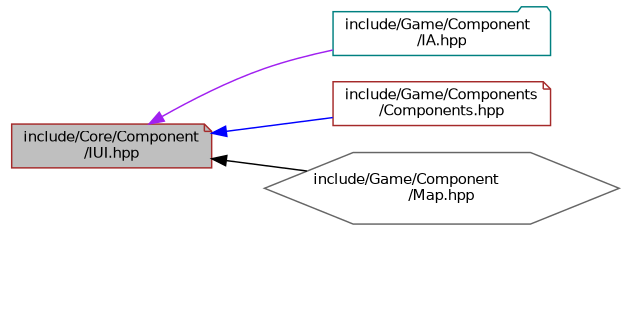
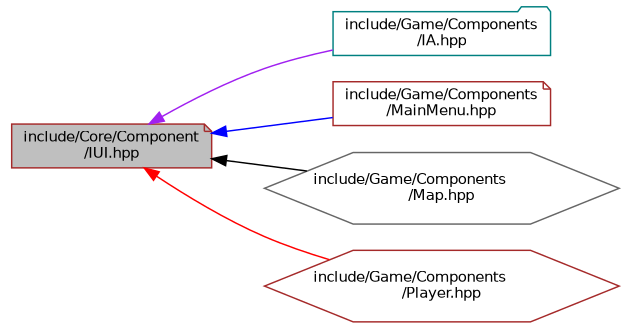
node "include/Game/Component /IA.hpp": label "include/Game/Component /IA.hpp" -> "include/Game/Components /IA.hpp"
node "include/Game/Components /Components.hpp": label "include/Game/Components /Components.hpp" -> "include/Game/Components /MainMenu.hpp"
node "include/Game/Component /Map.hpp": label "include/Game/Component /Map.hpp" -> "include/Game/Components /Map.hpp"
node "include/Game/Components /Player.hpp": added
